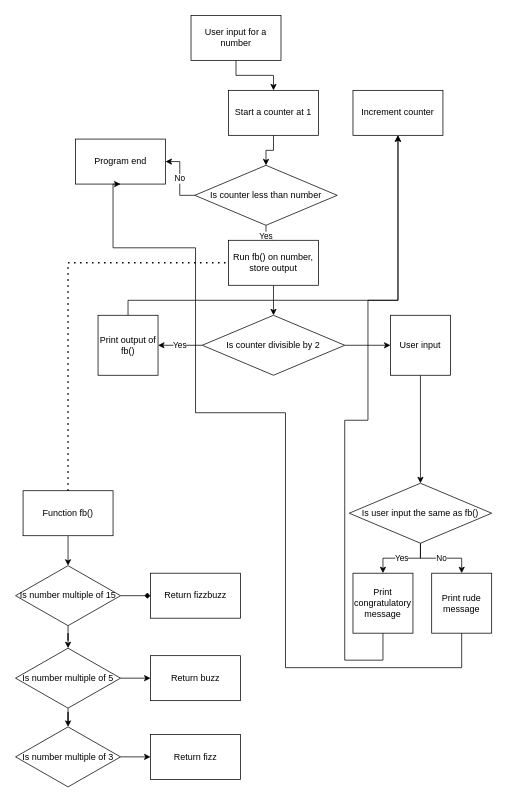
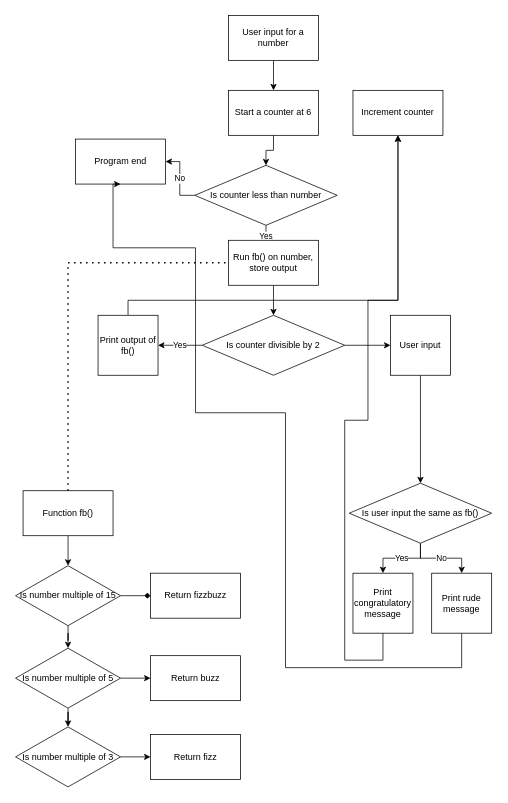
node "User input for a number": moved (236, 38) -> (273, 38)
node "Start a counter at 1": label "Start a counter at 1" -> "Start a counter at 6"
